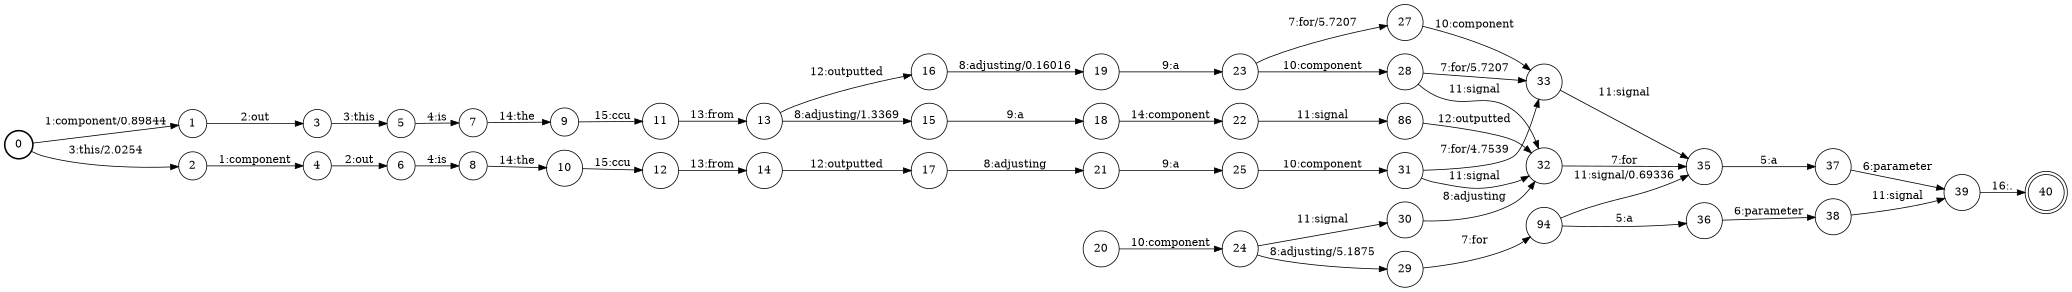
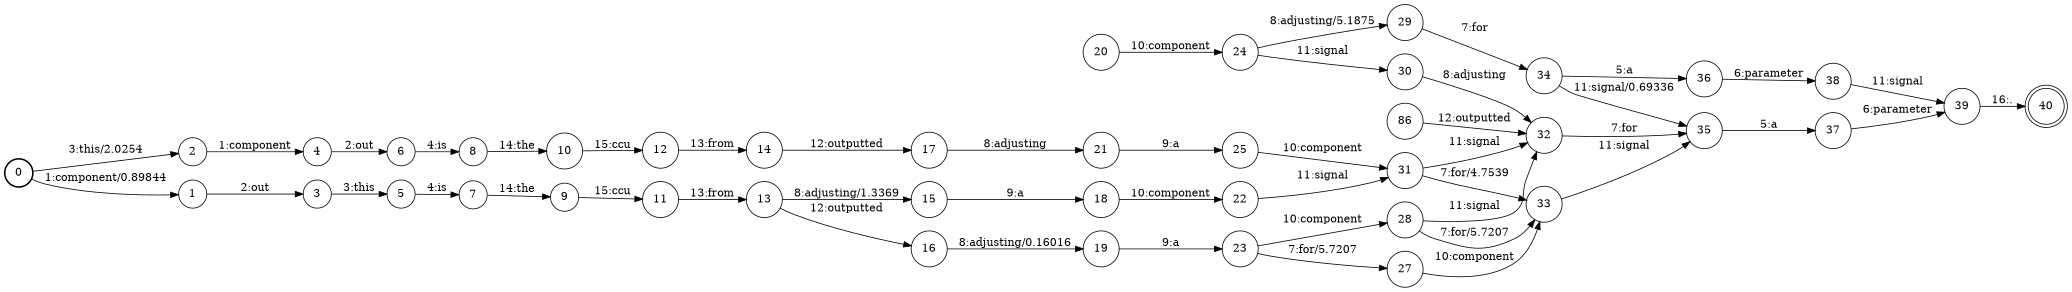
edge "18" -> "22": label "14:component" -> "10:component"
edge "22" -> "86": now "22" -> "31"
node "94": label "94" -> "34"
